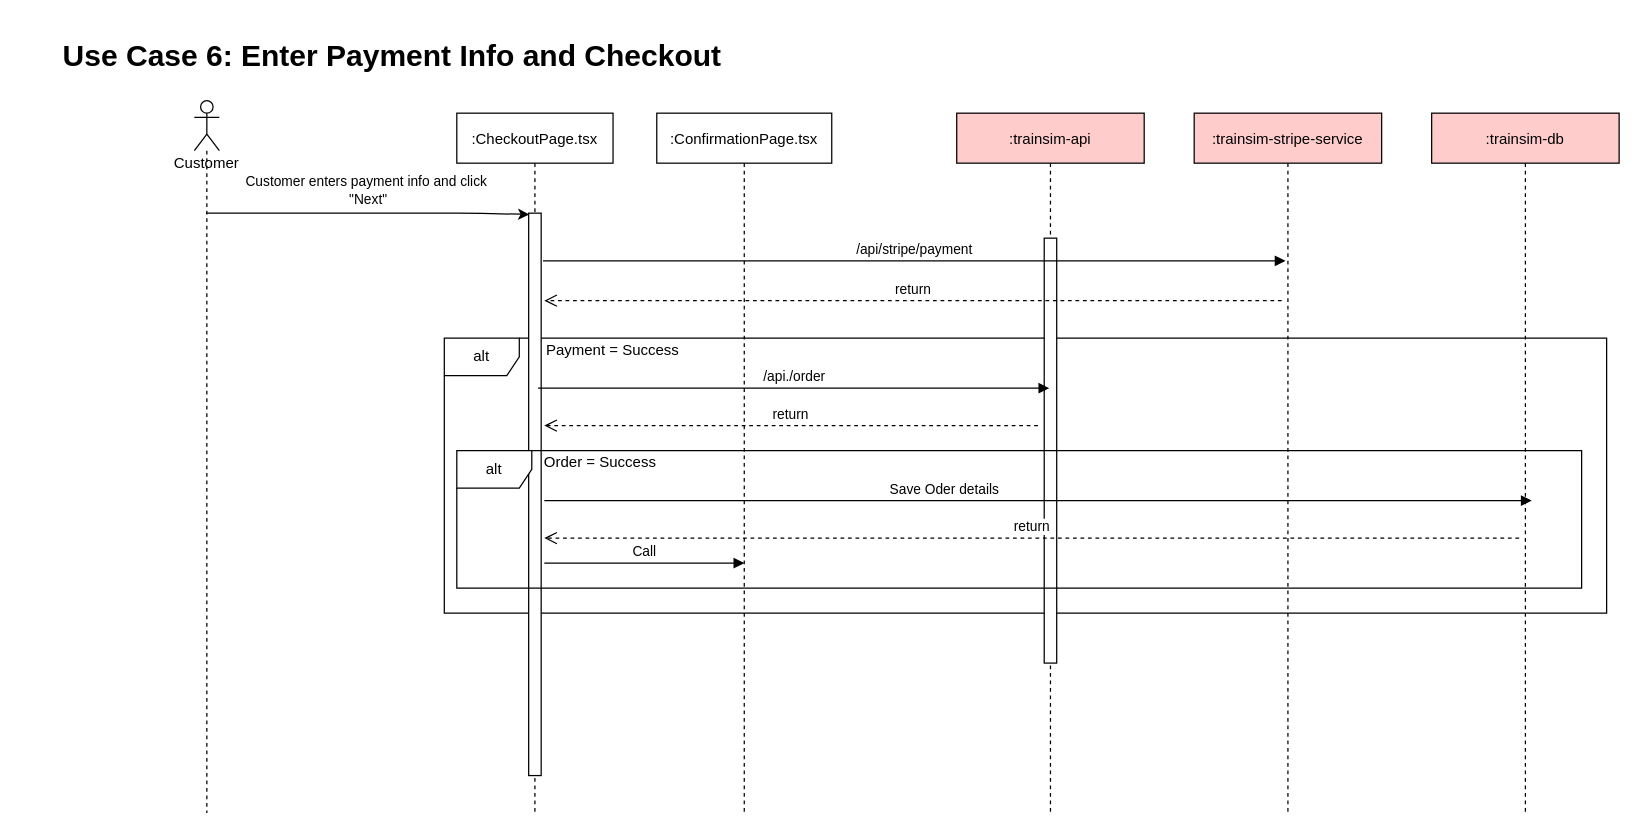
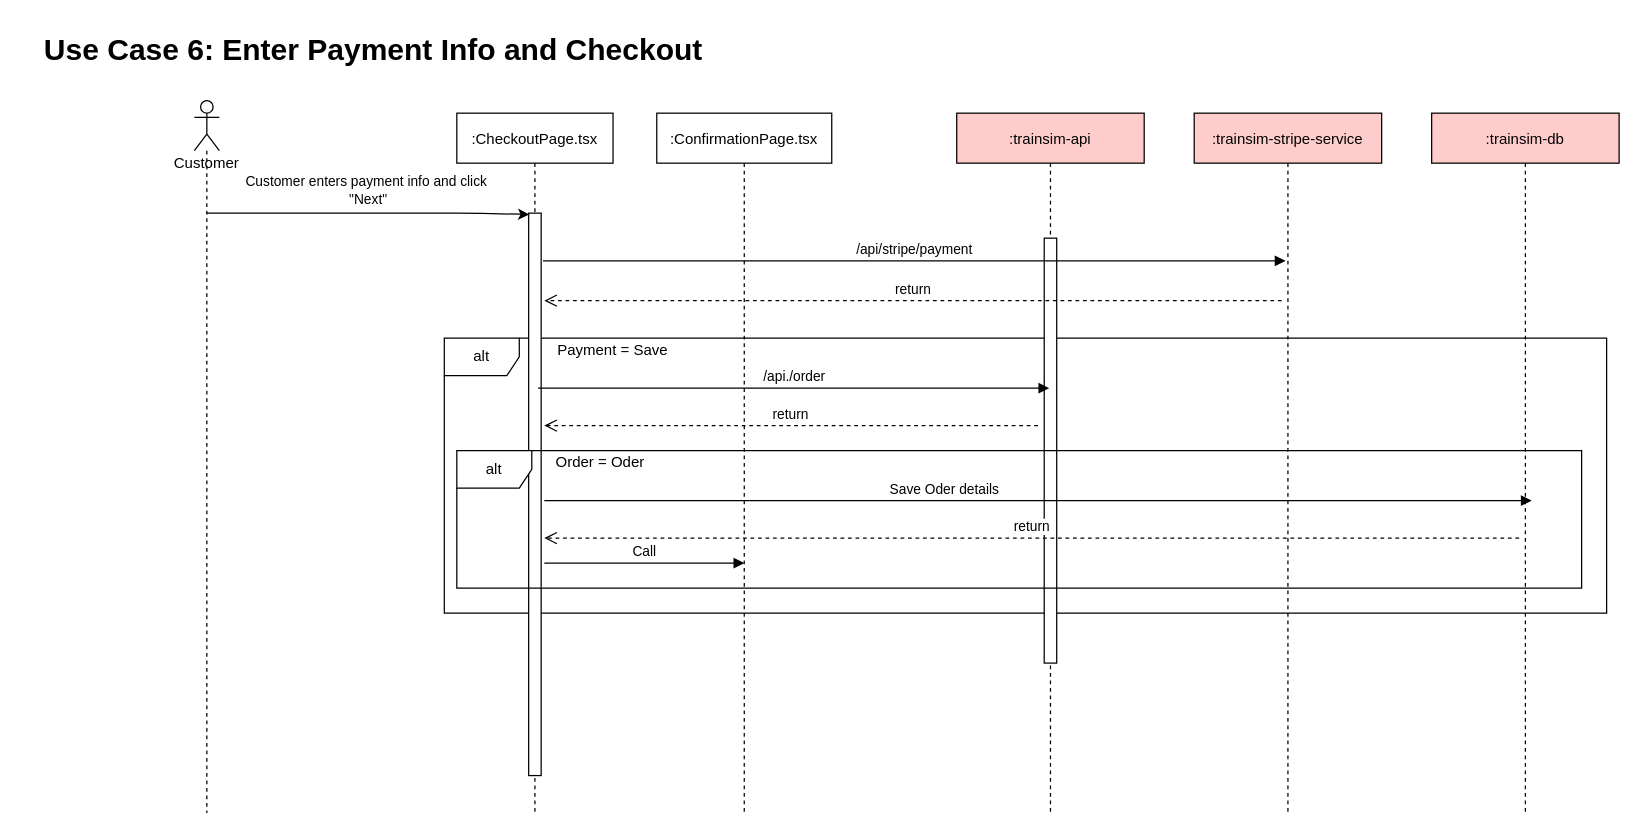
node "Use Case 6: Enter Payment Info and Checkout": moved (391, 57) -> (373, 51)
node "Payment = Success": label "Payment = Success" -> "Payment = Save"
node "Order = Success": label "Order = Success" -> "Order = Oder"
